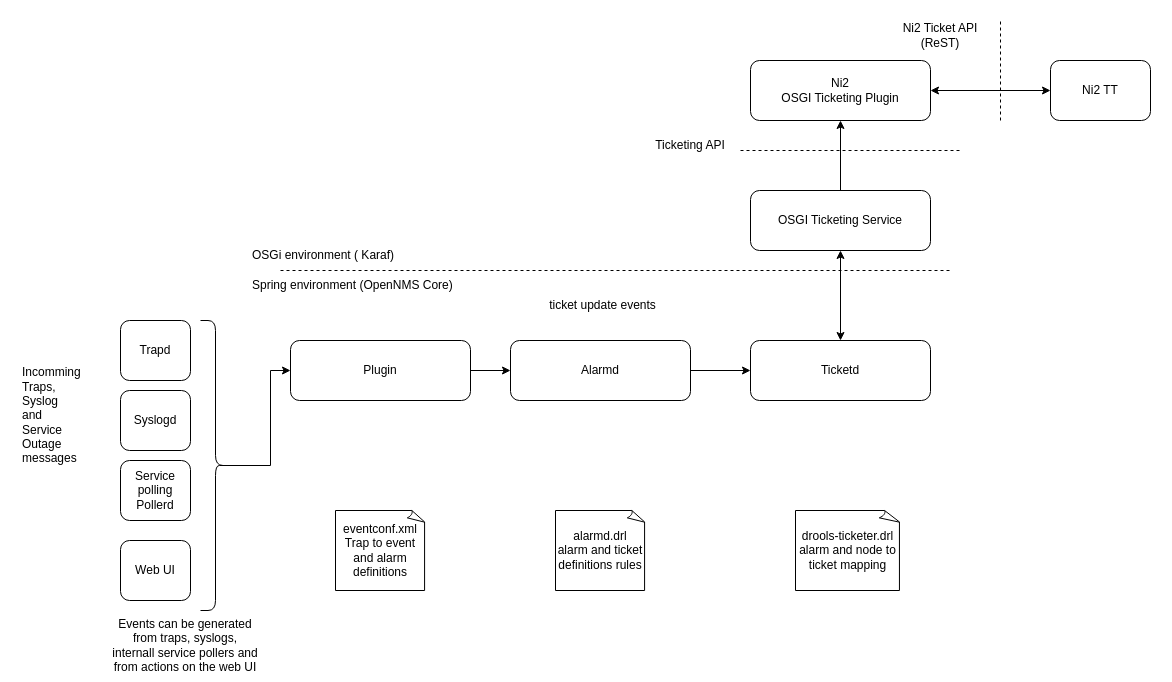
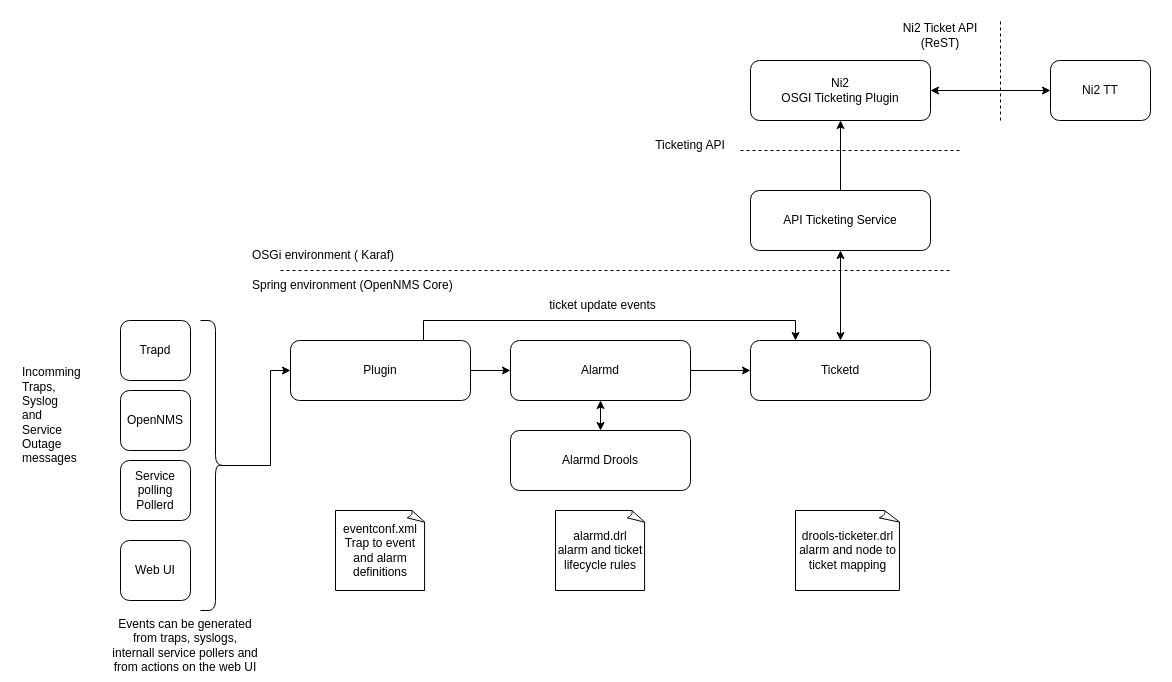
node "OSGI Ticketing Service": label "OSGI Ticketing Service" -> "API Ticketing Service"
edge "Plugin" -> "Ticketd": added
edge "Alarmd" -- "Alarmd Drools": added
node "Syslogd": label "Syslogd" -> "OpenNMS"
node "Alarmd Drools": added
node "alarmd.drl alarm and ticket definitions rules": label "alarmd.drl alarm and ticket definitions rules" -> "alarmd.drl alarm and ticket lifecycle rules"
